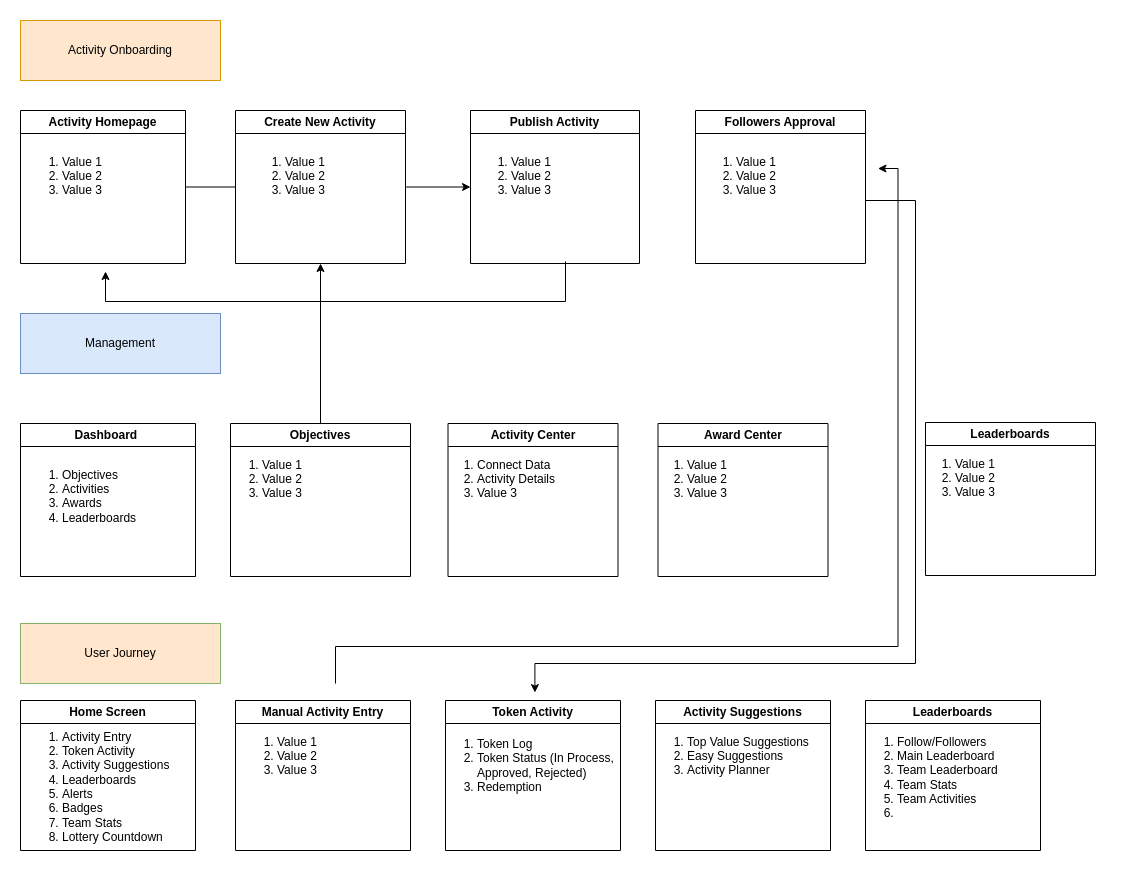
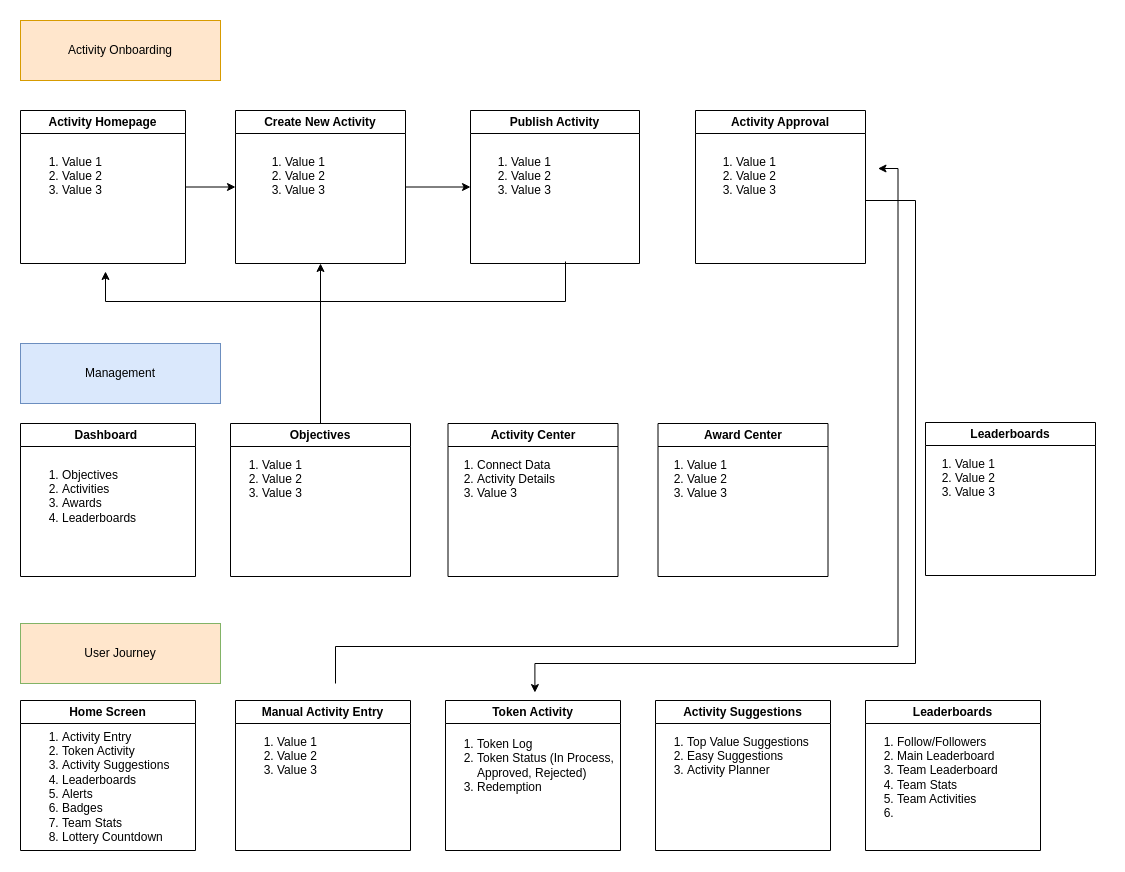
node "Followers Approval": label "Followers Approval" -> "Activity Approval"
edge "Activity Homepage" -- "Create New Activity": arrowhead none -> classic
node "Management": moved (121, 344) -> (121, 374)
